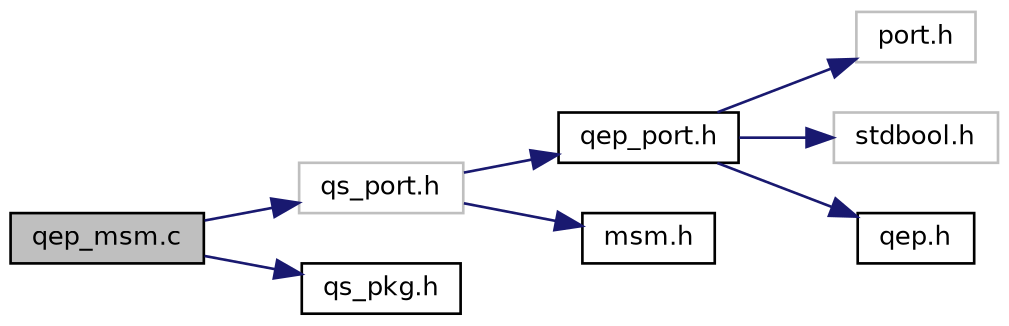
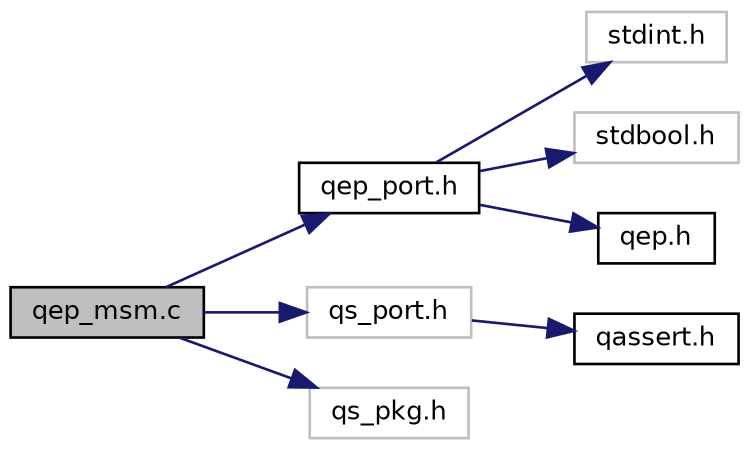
node "port.h": label "port.h" -> "stdint.h"
edge "qs_port.h" -> "qep_port.h": now "qep_msm.c" -> "qep_port.h"
node "msm.h": label "msm.h" -> "qassert.h"
node "qs_pkg.h": color black -> grey75
